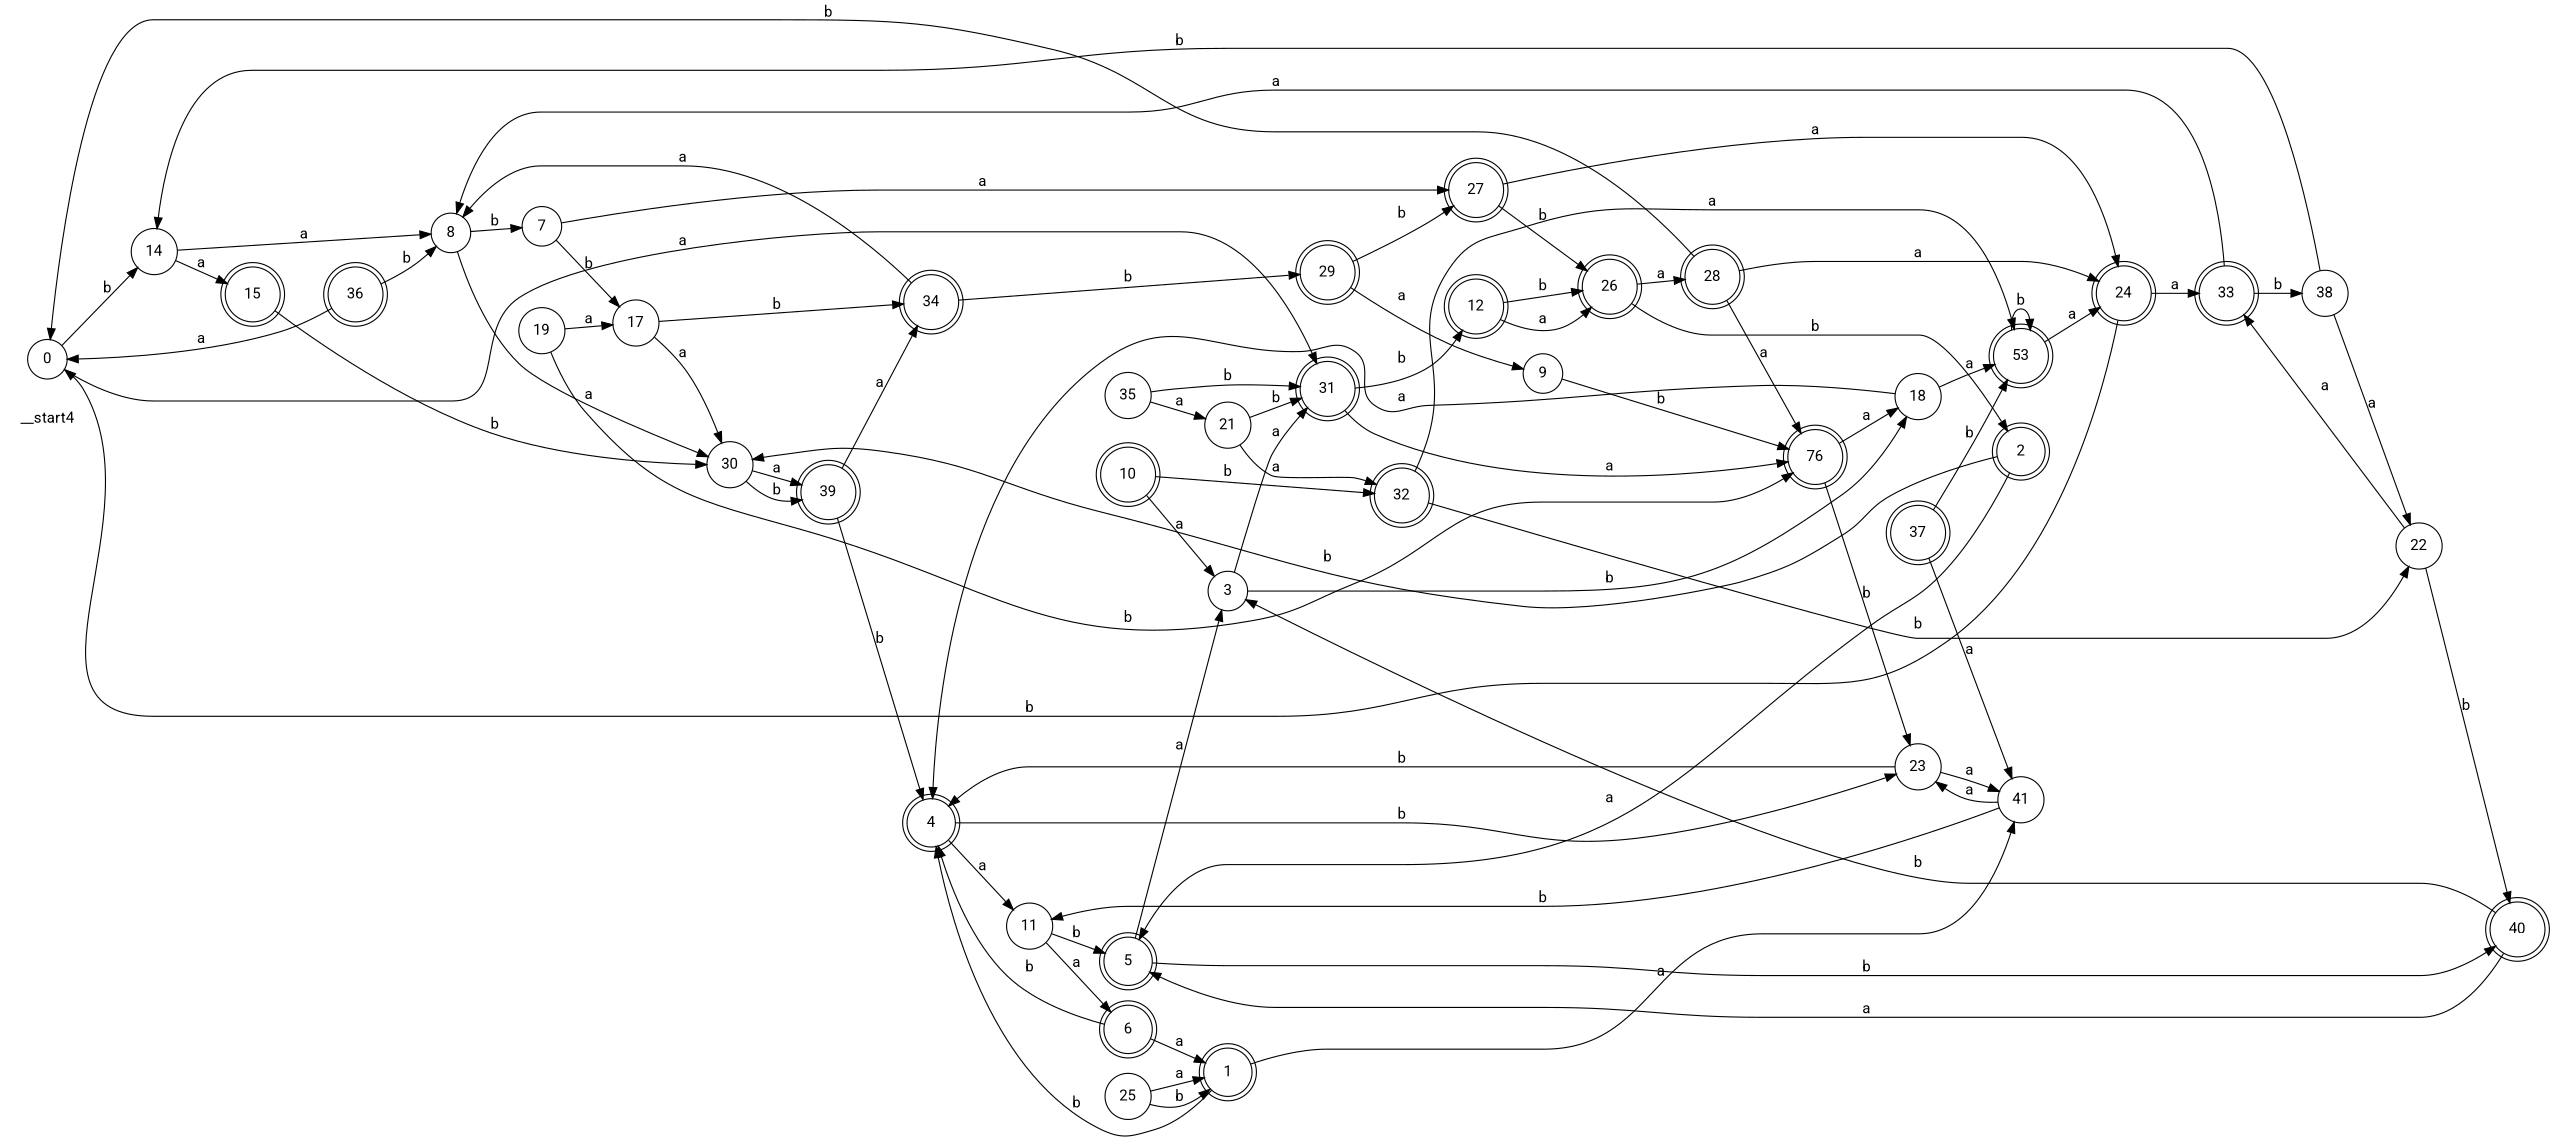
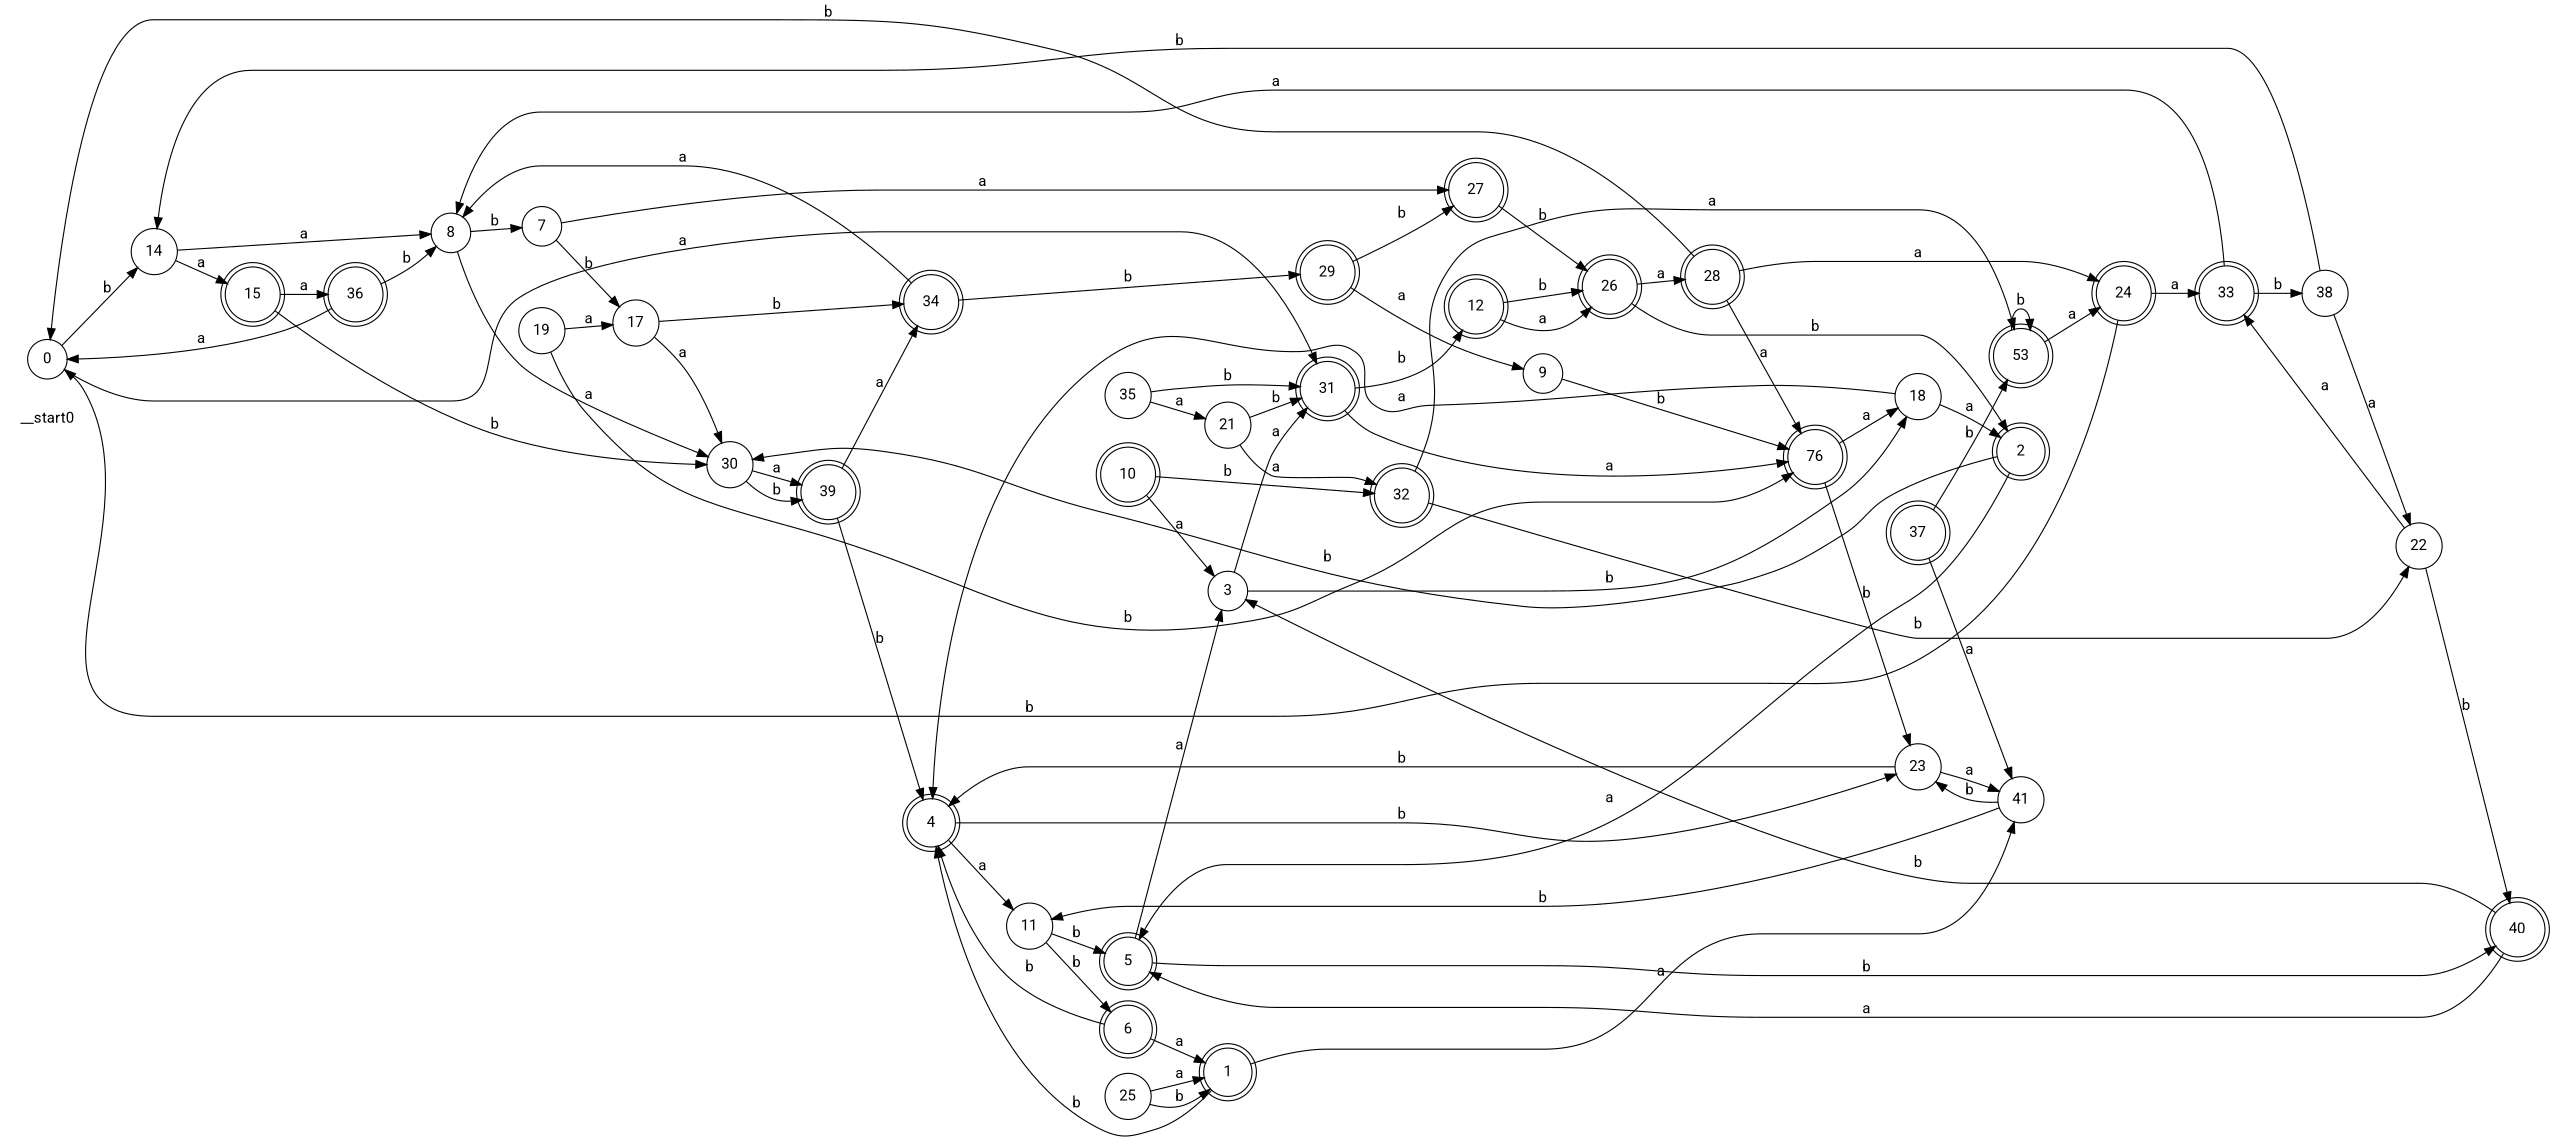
edge "27" -> "24": removed, label "a"
edge "15" -> "36": added, label "a"
edge "18" -> "53": now "18" -> "2"
node "__start4": label "__start4" -> "__start0"
edge "41" -> "23": label "a" -> "b"
edge "11" -> "6": label "a" -> "b"
